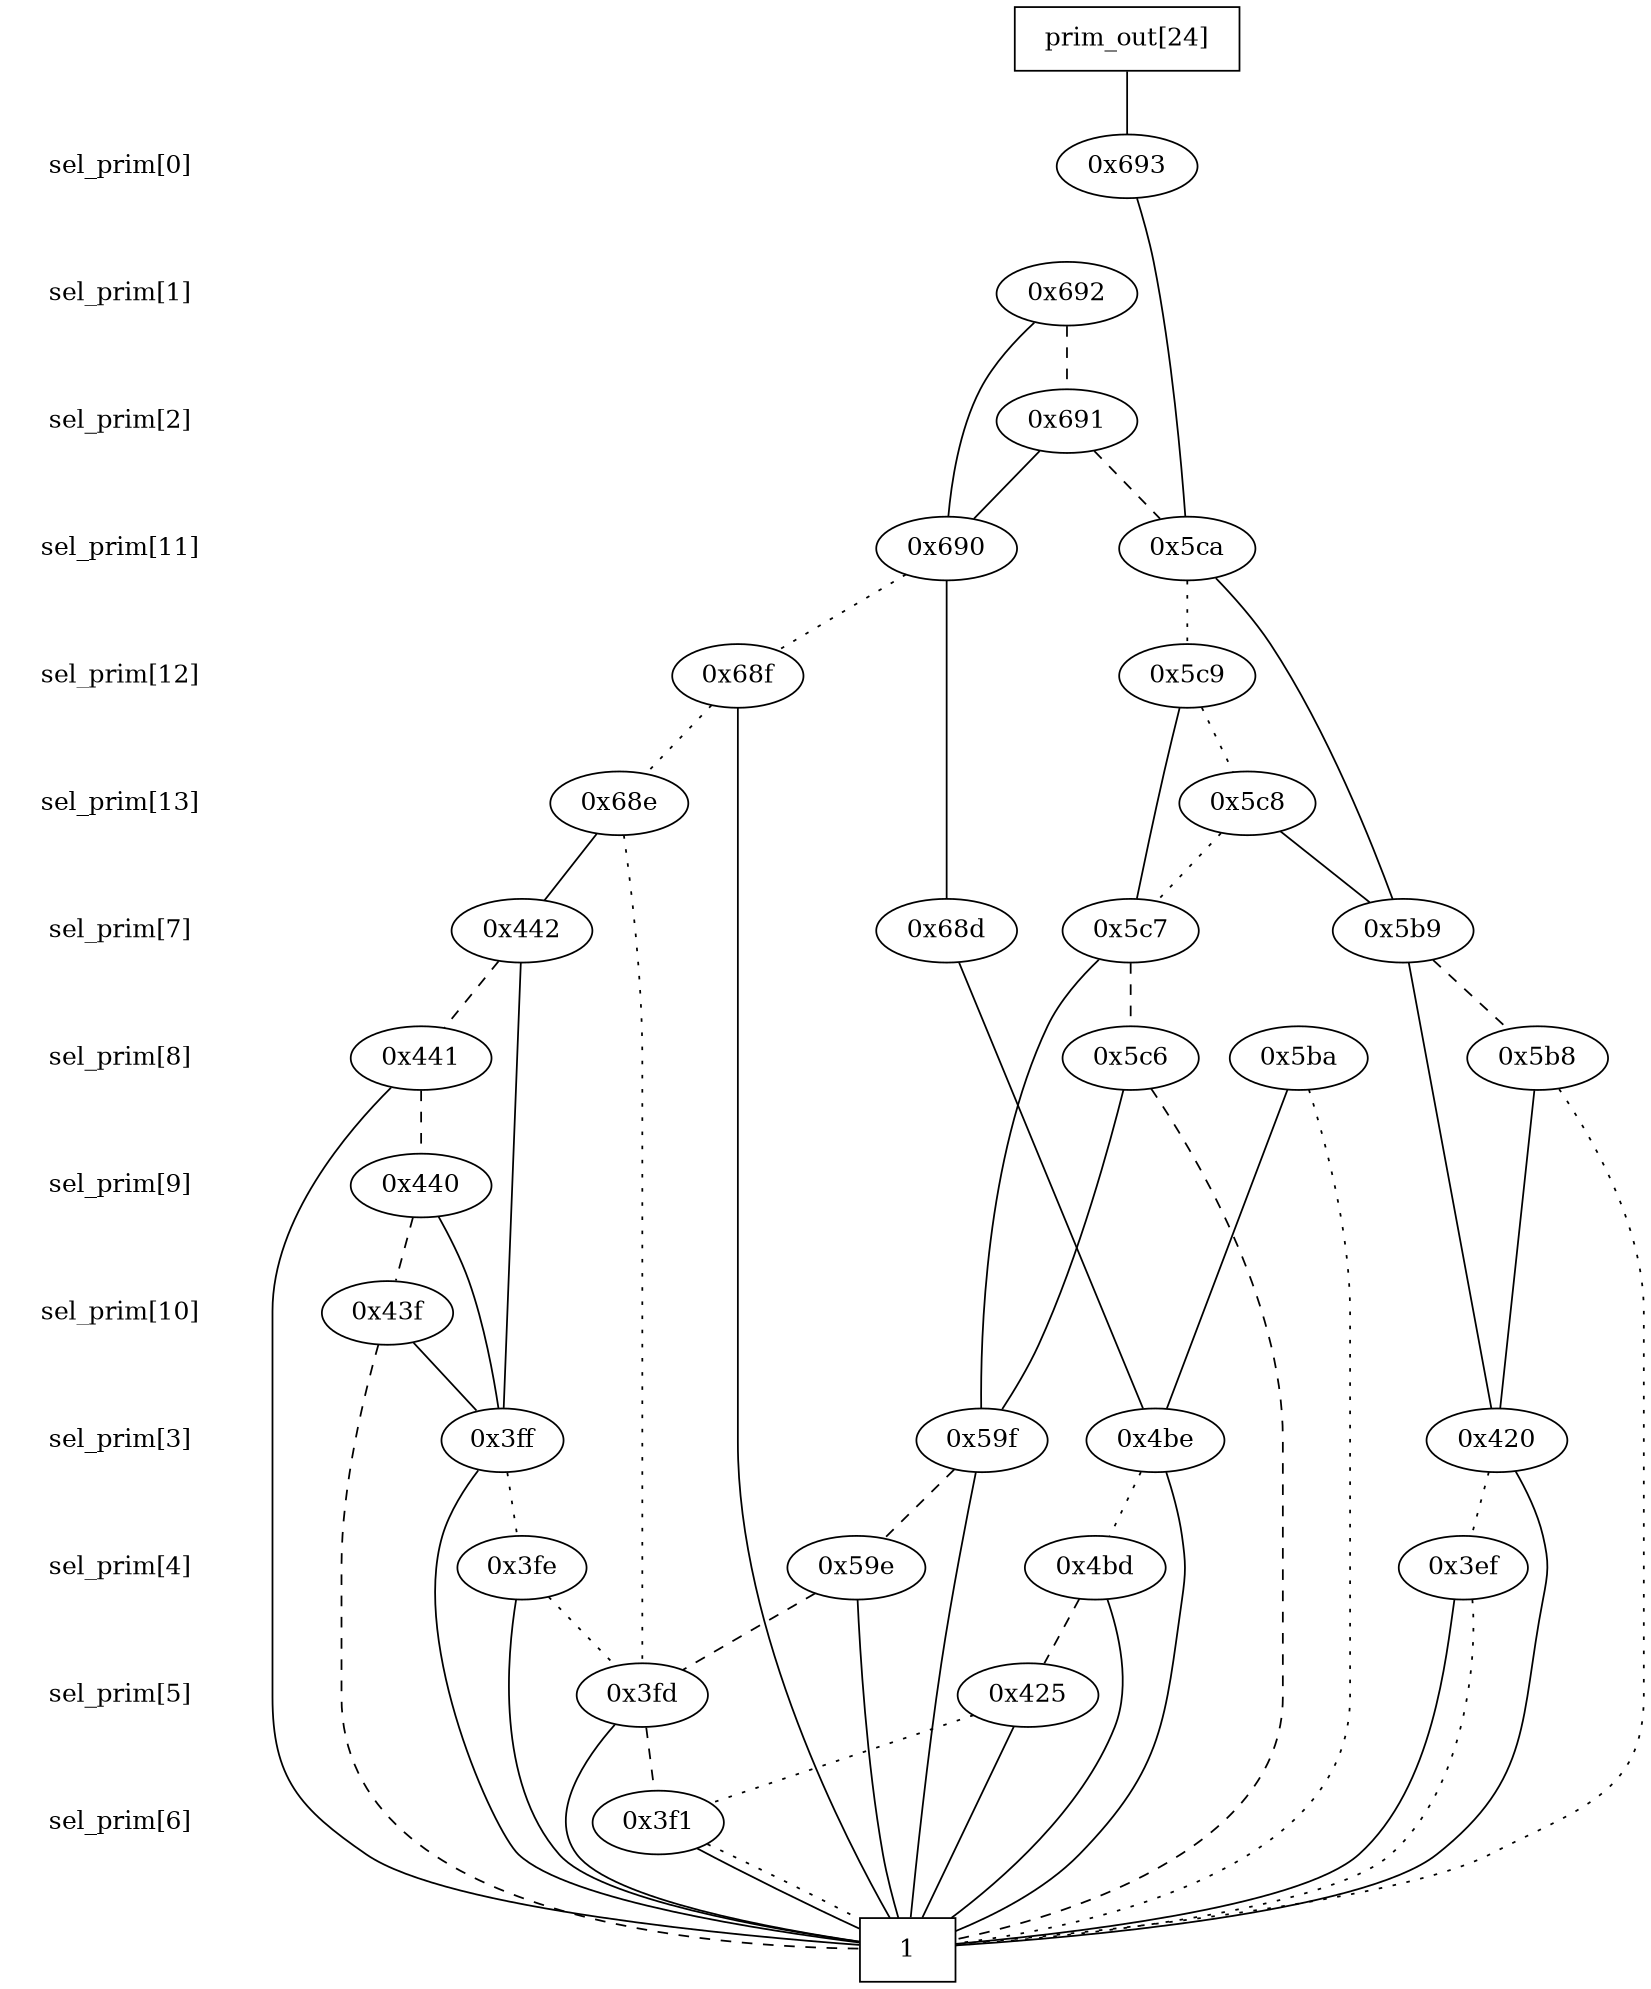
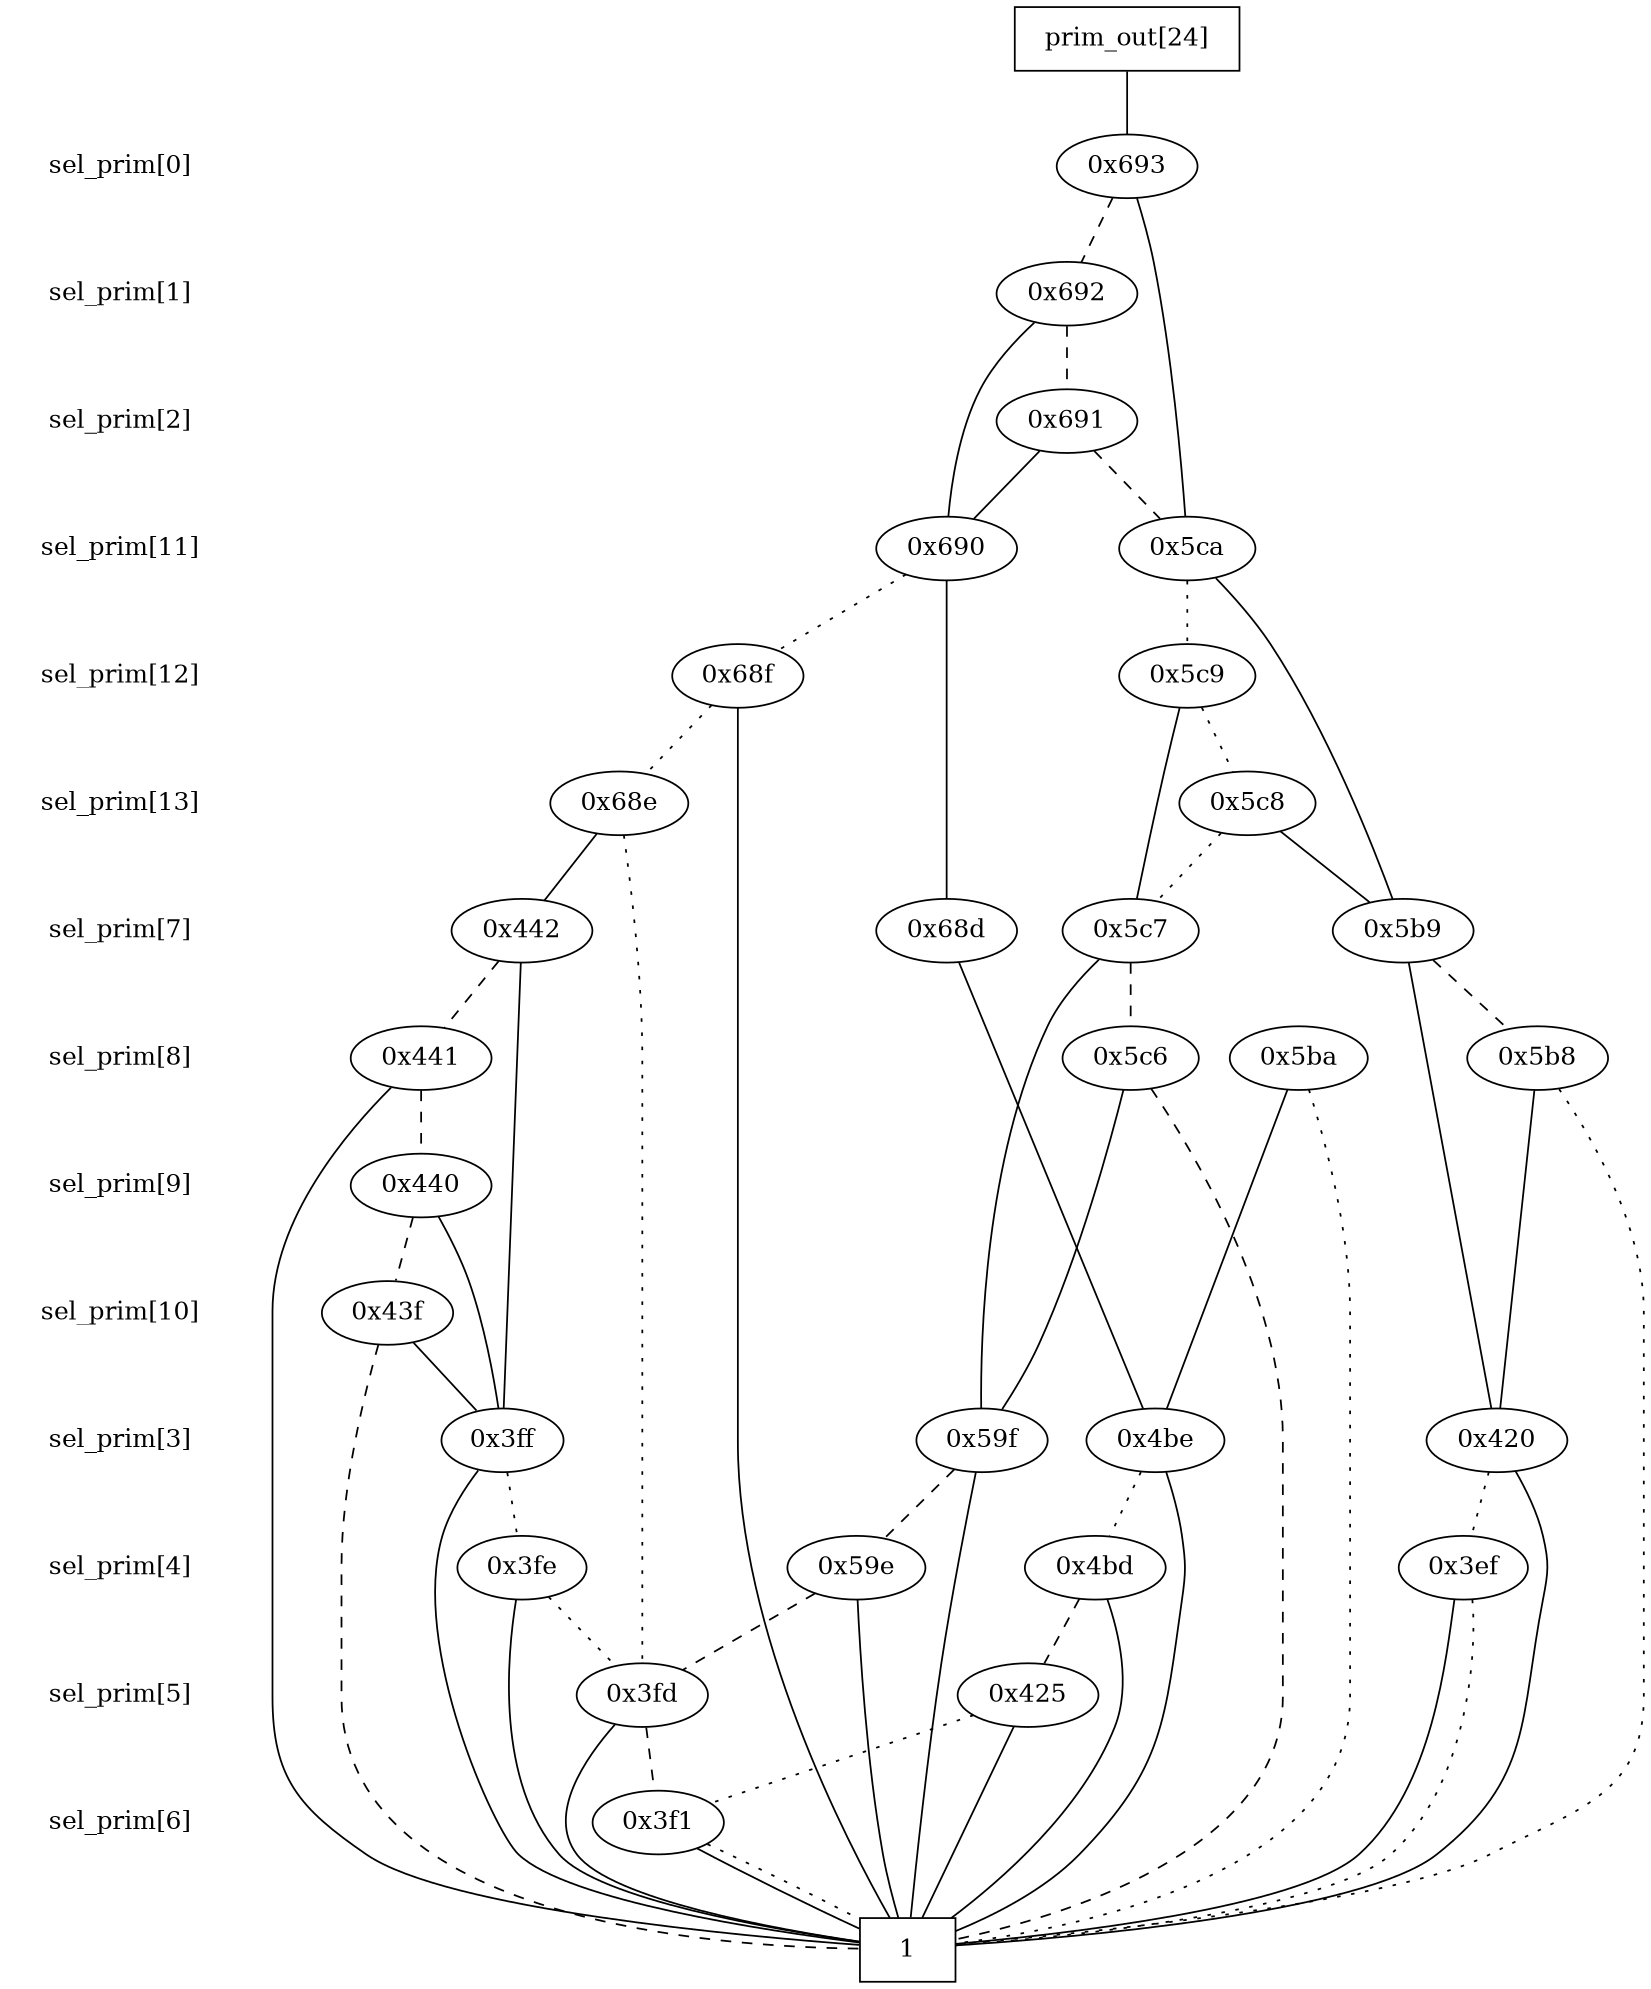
edge "0x693" -- "0x692": added
